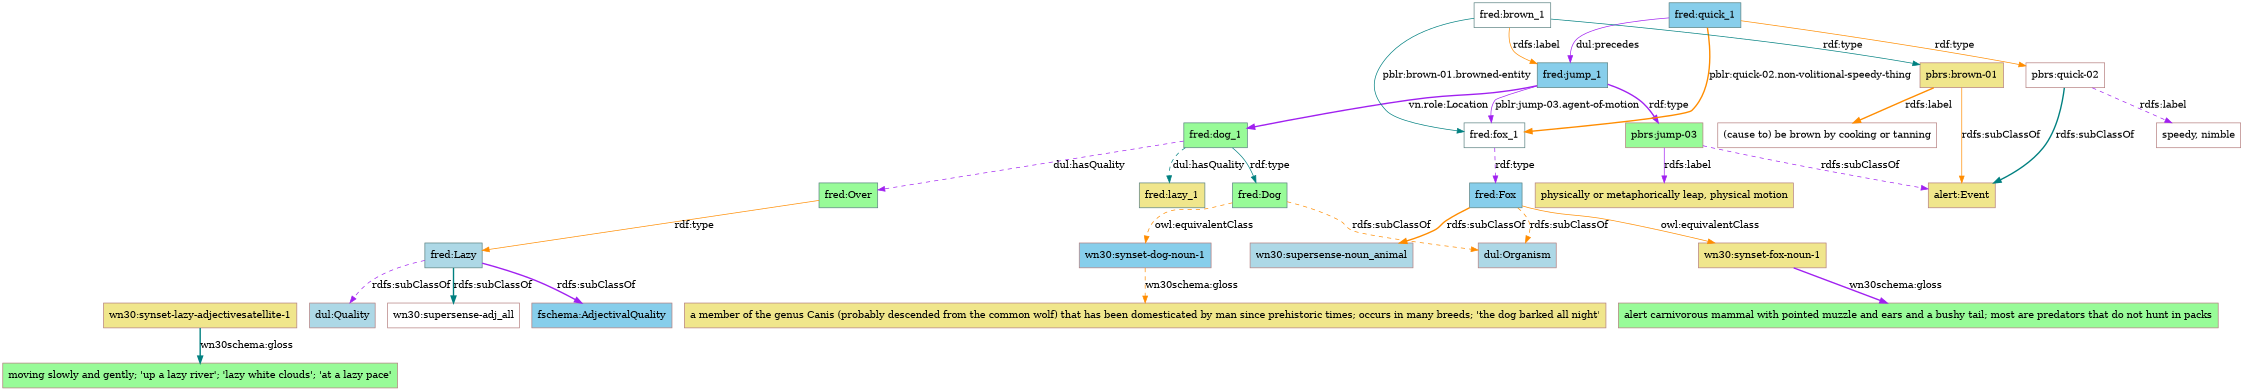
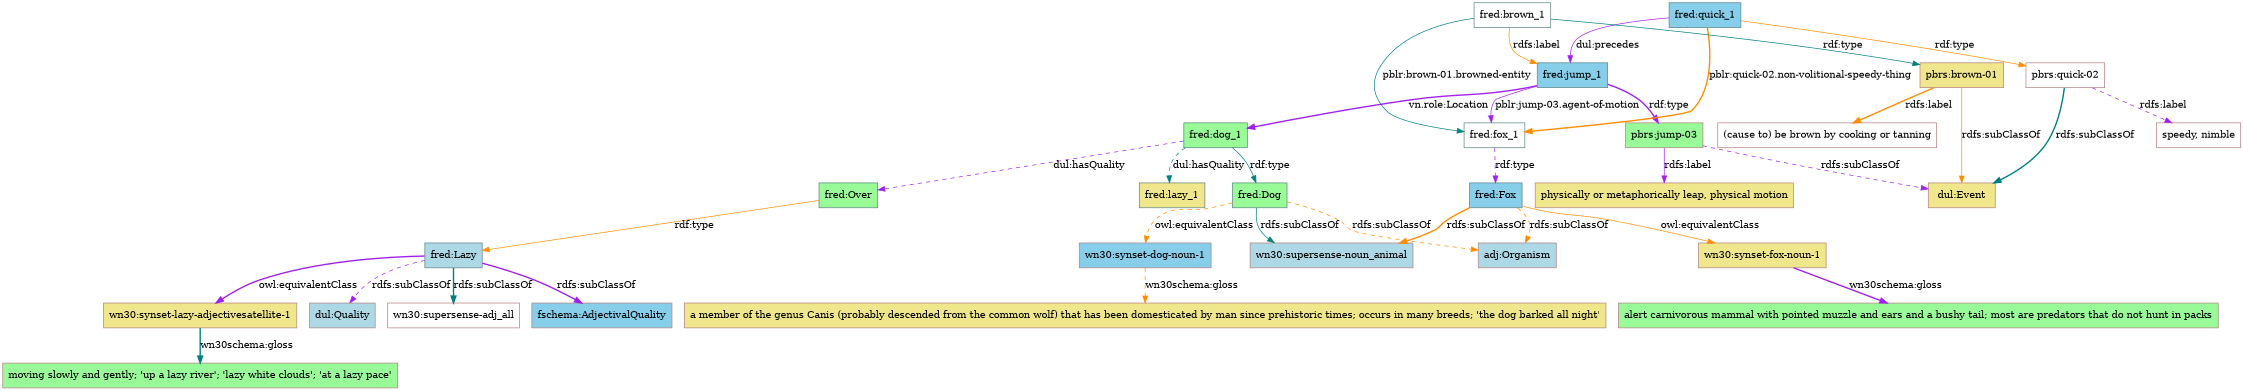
node "alert:Event": label "alert:Event" -> "dul:Event"
edge "fred:Dog" -> "wn30:supersense-noun_animal": added, label "rdfs:subClassOf"
node "dul:Organism": label "dul:Organism" -> "adj:Organism"
edge "fred:Lazy" -> "wn30:synset-lazy-adjectivesatellite-1": added, label "owl:equivalentClass"
